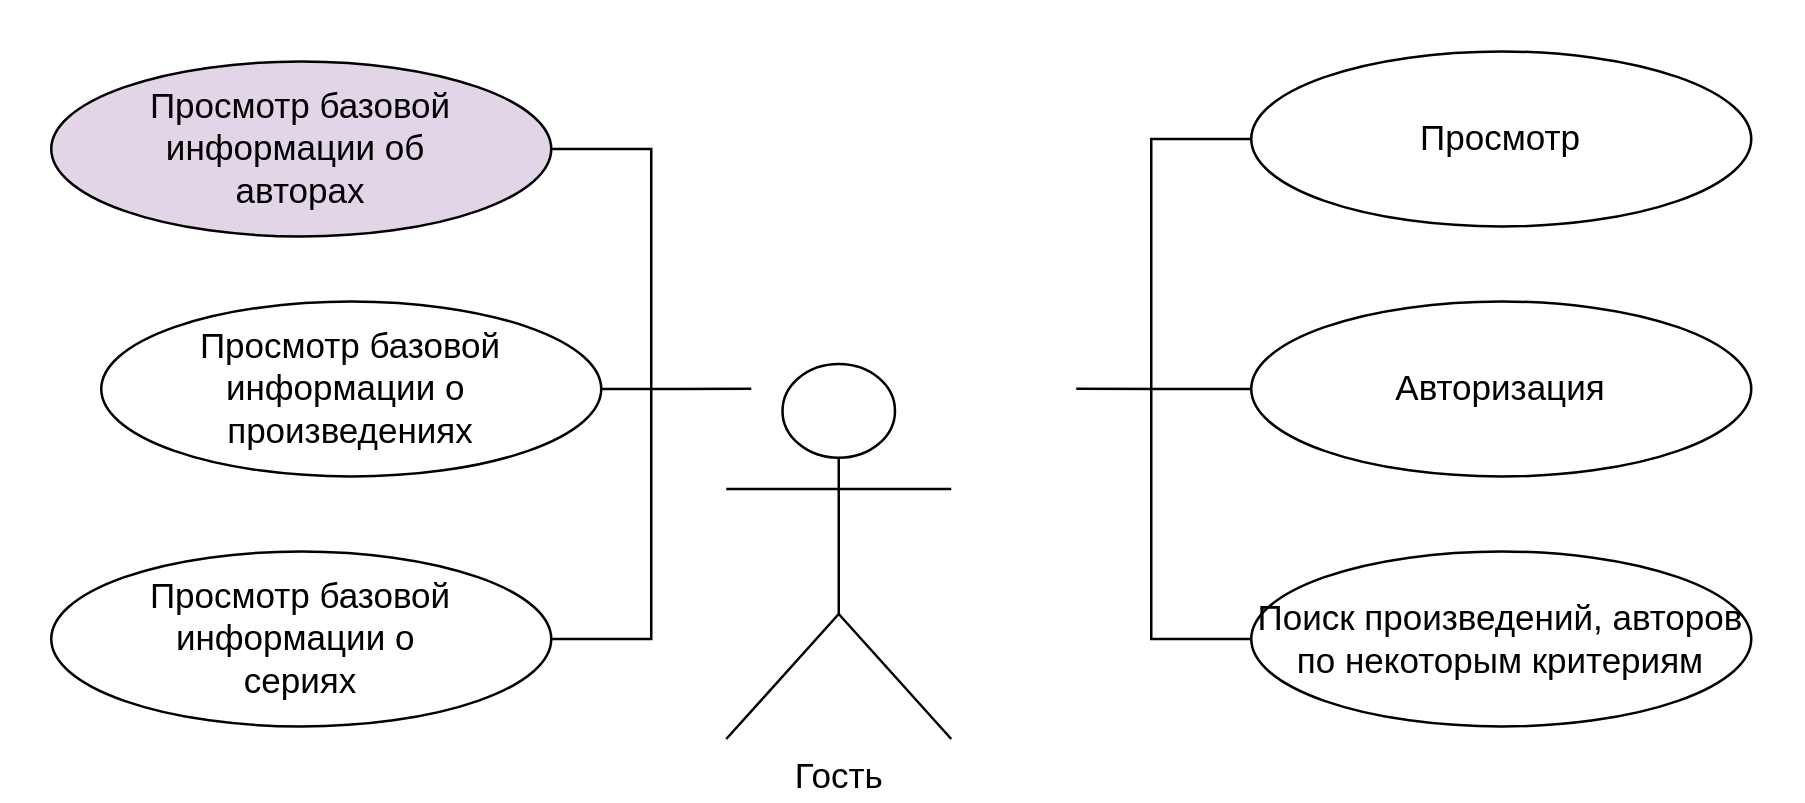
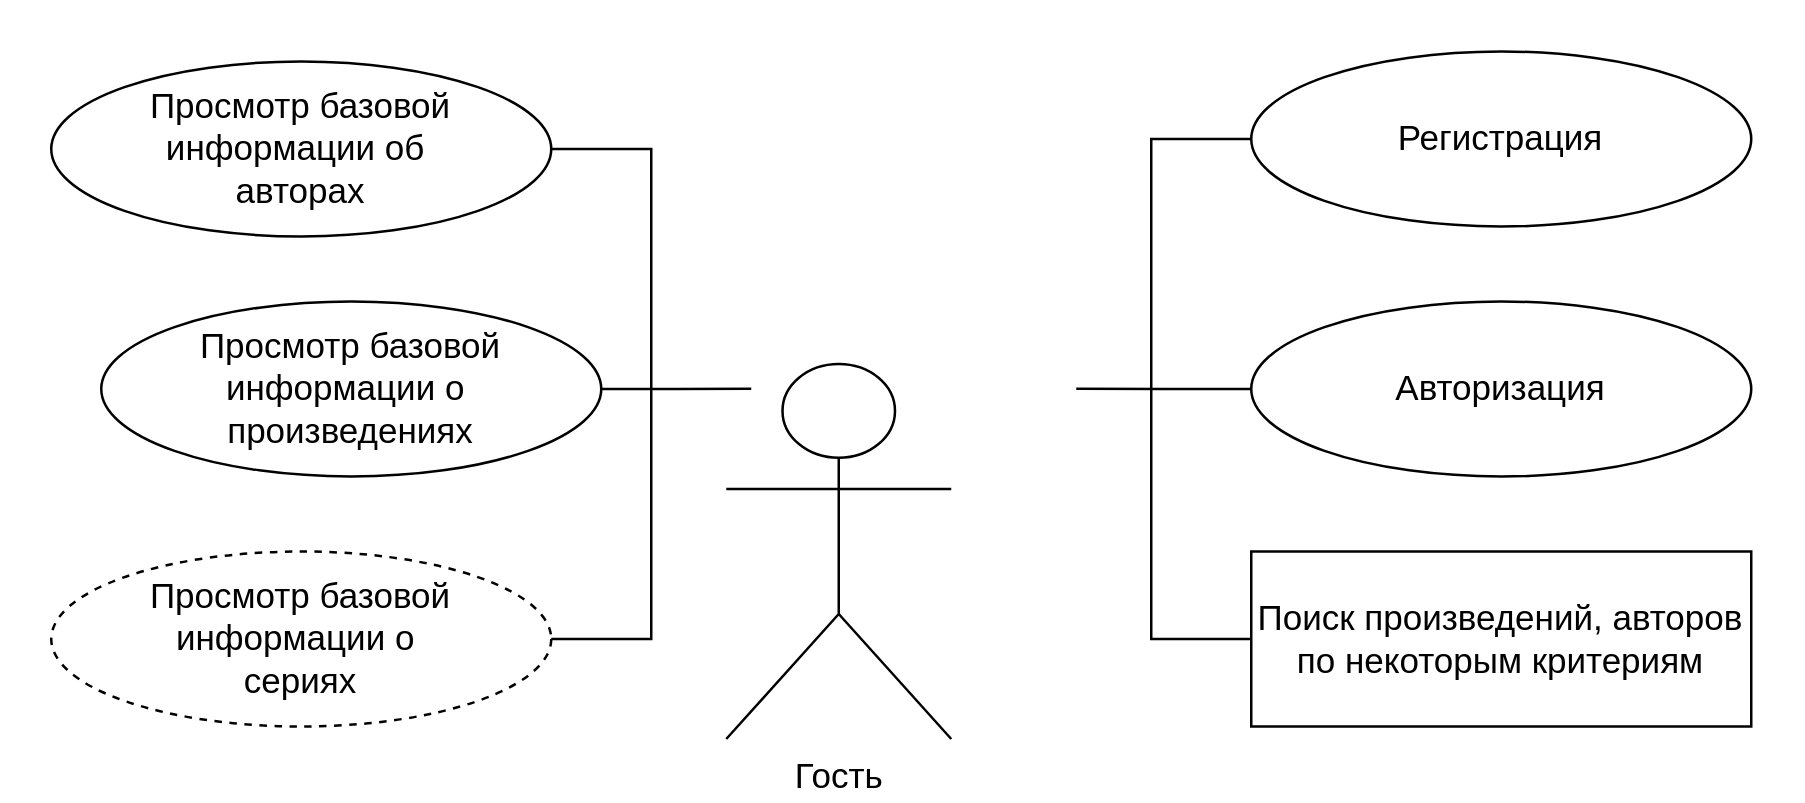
node "Просмотр": label "Просмотр" -> "Регистрация"
node "Просмотр базовой информации об авторах": fillcolor #e1d5e7 -> #ffffff
node "Просмотр базовой информации о сериях": style solid -> dashed
node "Поиск произведений, авторов по некоторым критериям": shape ellipse -> rectangle
